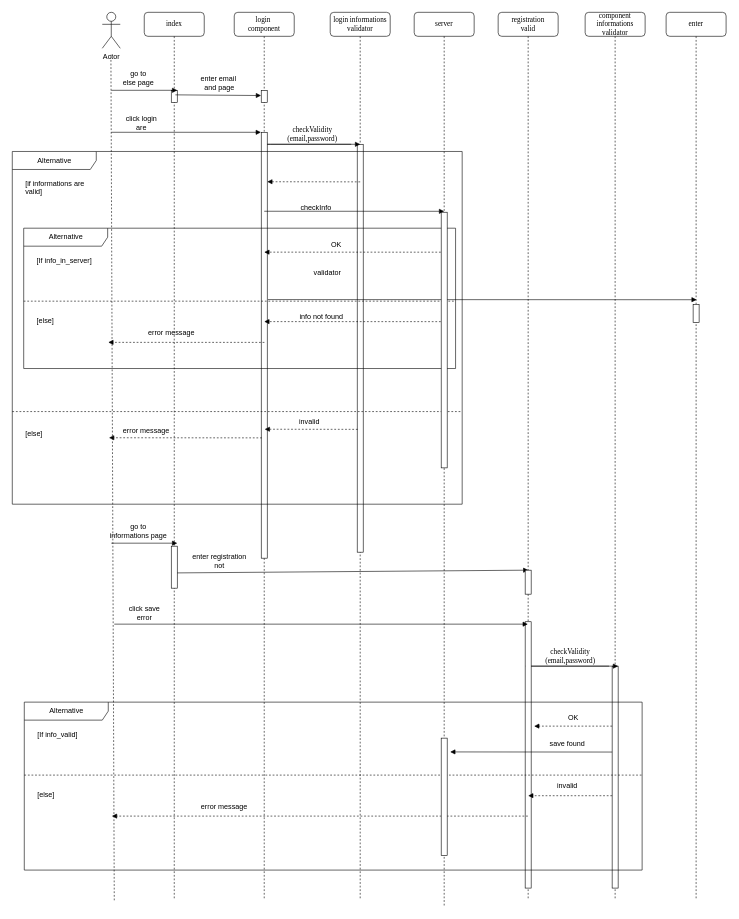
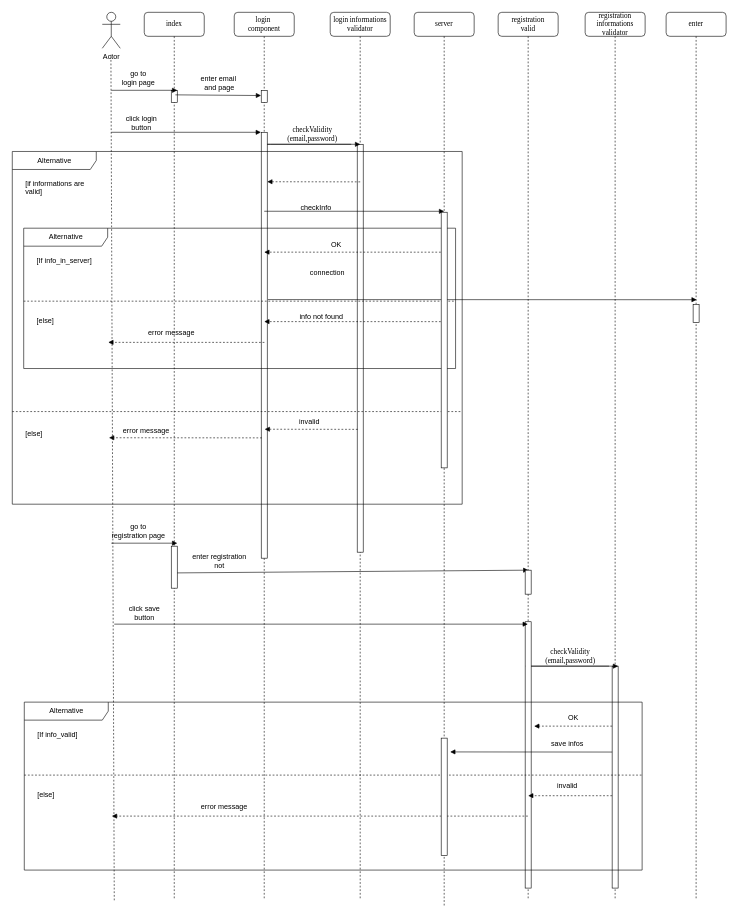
node "component informations validator": label "component informations validator" -> "registration informations validator"
node "go to else page": label "go to else page" -> "go to login page"
node "click login are": label "click login are" -> "click login button"
node "validator": label "validator" -> "connection"
node "go to informations page": label "go to informations page" -> "go to registration page"
node "click save error": label "click save error" -> "click save button"
node "save found": label "save found" -> "save infos"
